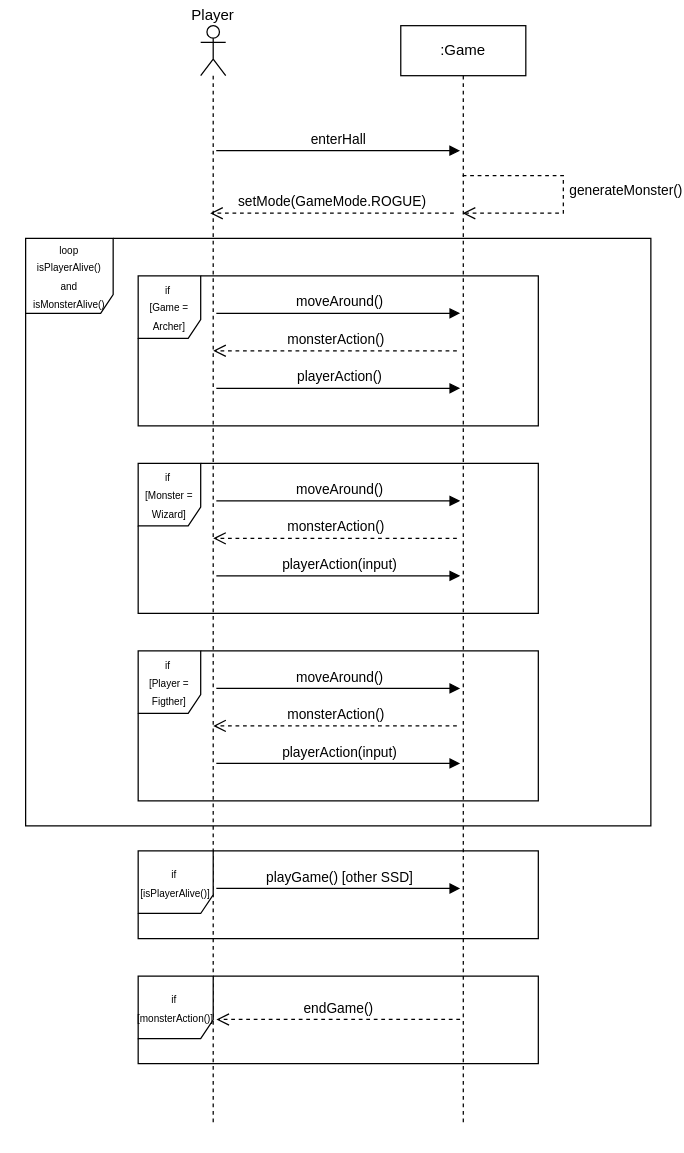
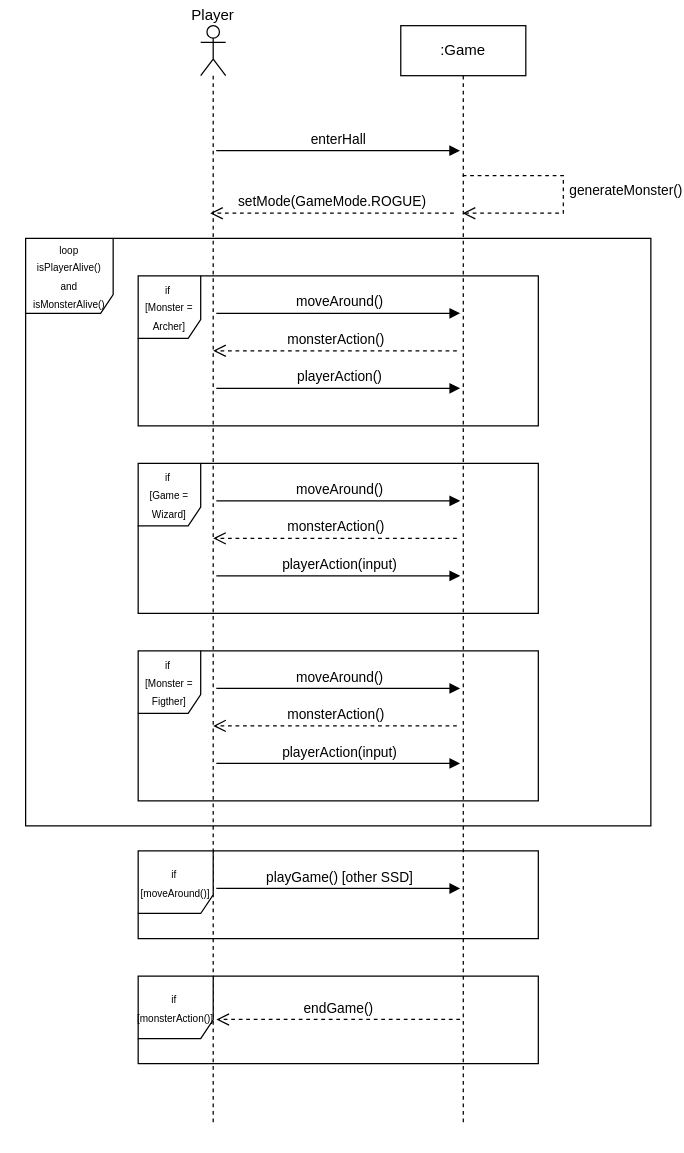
node "if [Game = Archer]": label "if [Game = Archer]" -> "if [Monster = Archer]"
node "if [Monster = Wizard]": label "if [Monster = Wizard]" -> "if [Game = Wizard]"
node "if [Player = Figther]": label "if [Player = Figther]" -> "if [Monster = Figther]"
node "if [isPlayerAlive()]": label "if [isPlayerAlive()]" -> "if [moveAround()]"
